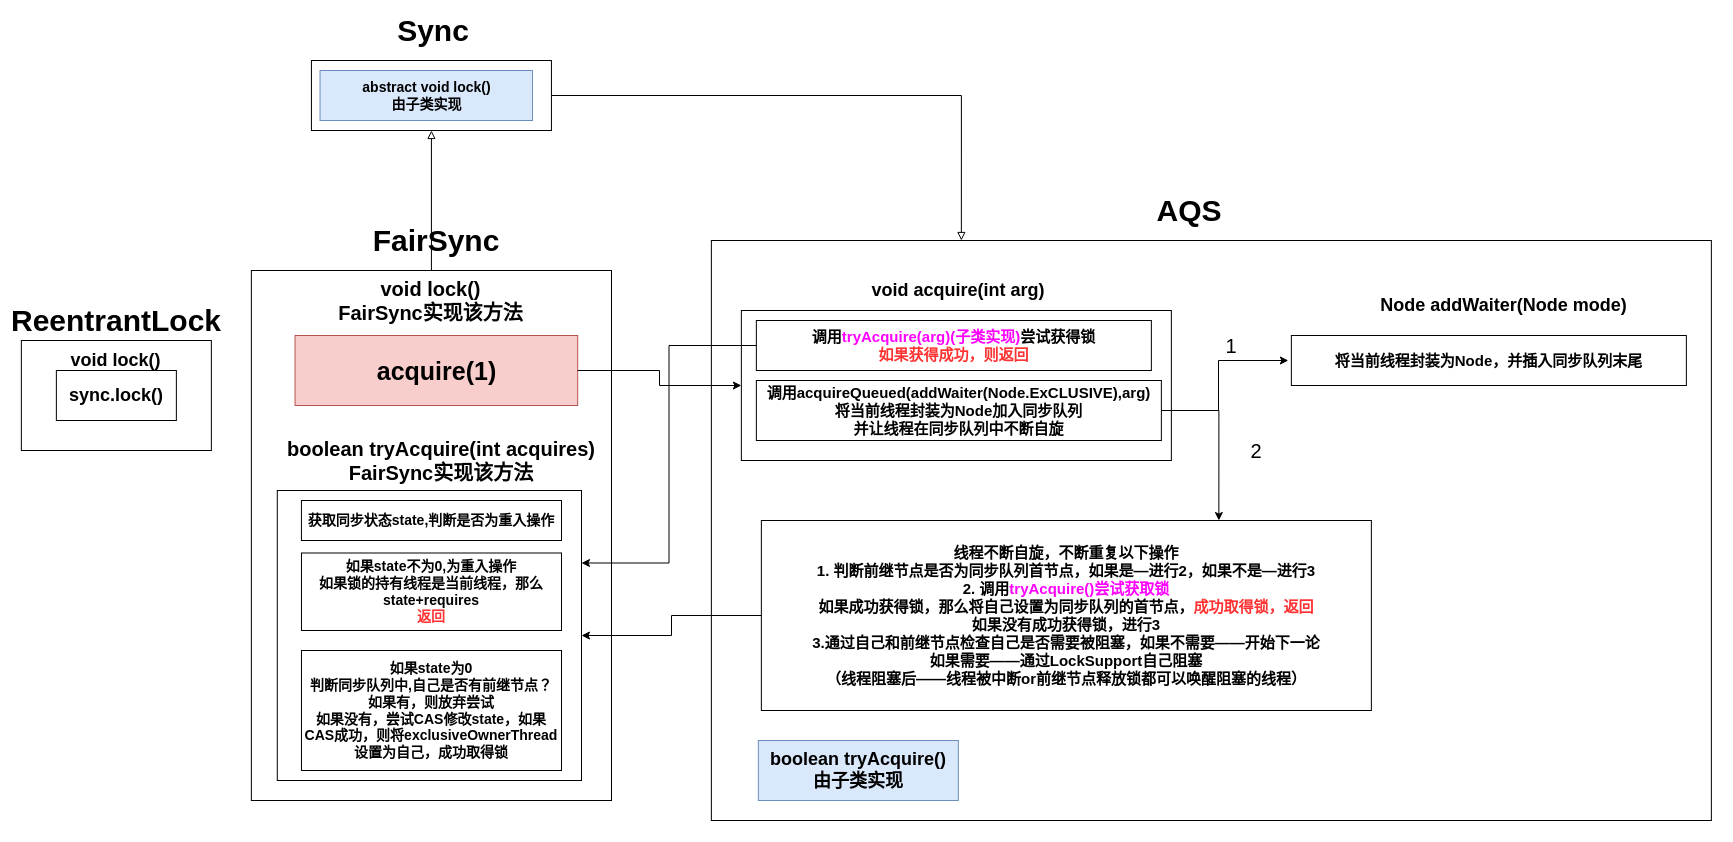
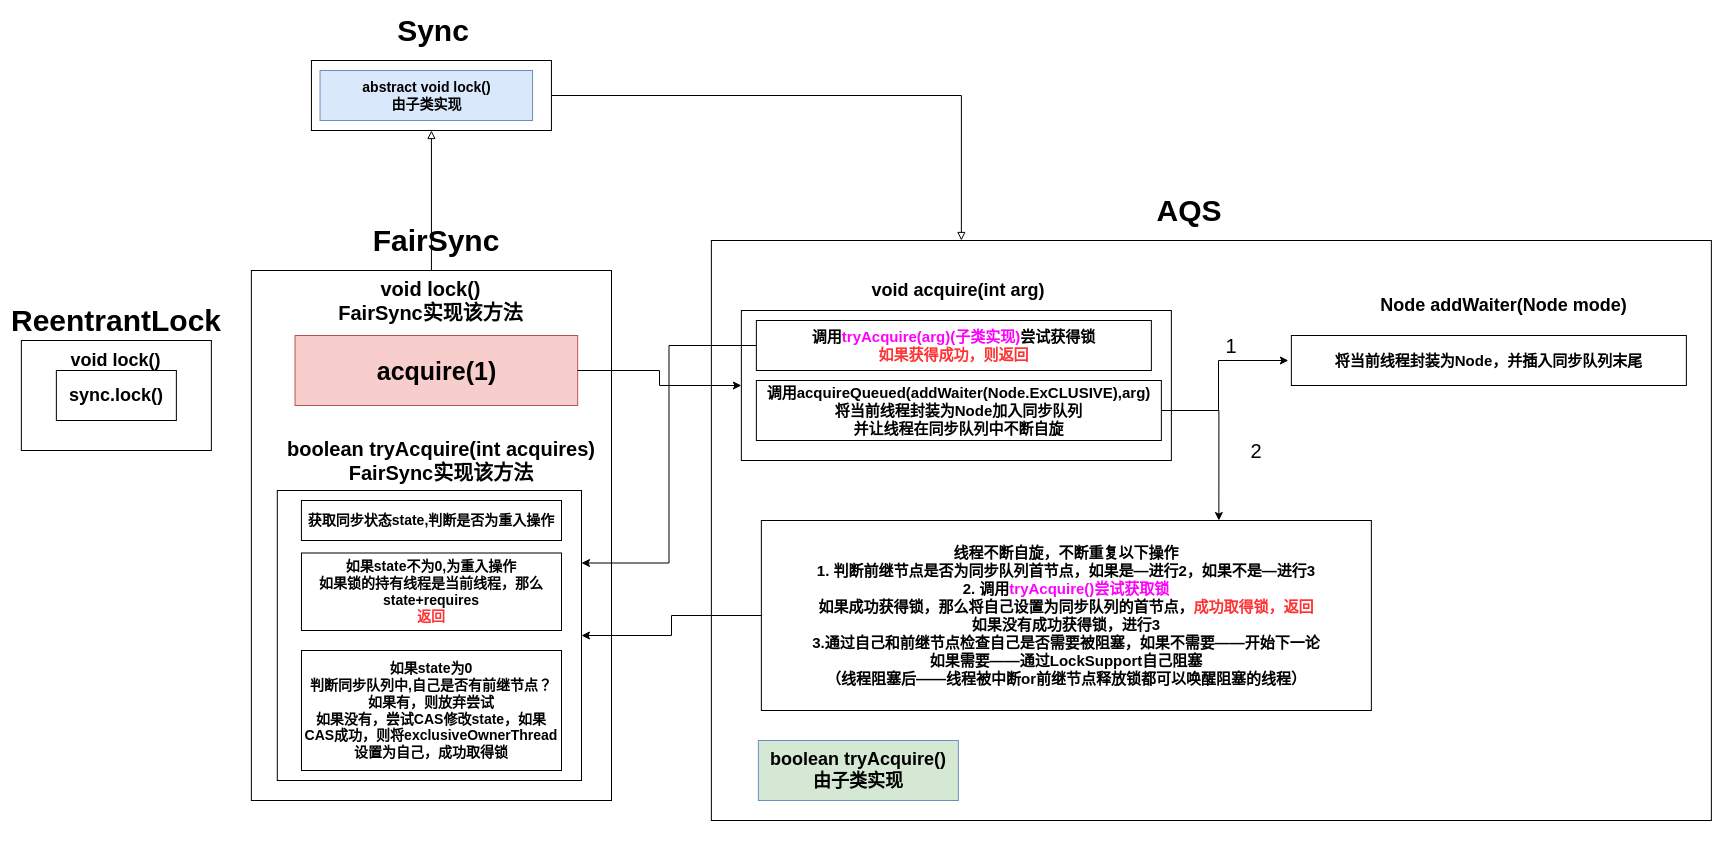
node "boolean tryAcquire() 由子类实现": fillcolor #dae8fc -> #d5e8d4
